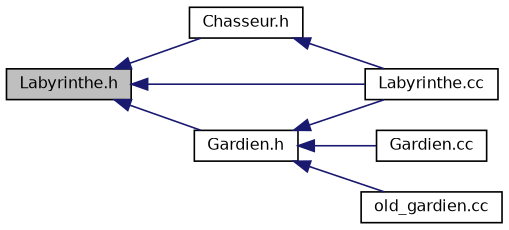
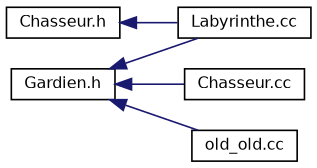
node "Labyrinthe.h": removed
node "Gardien.cc": label "Gardien.cc" -> "Chasseur.cc"
node "old_gardien.cc": label "old_gardien.cc" -> "old_old.cc"
